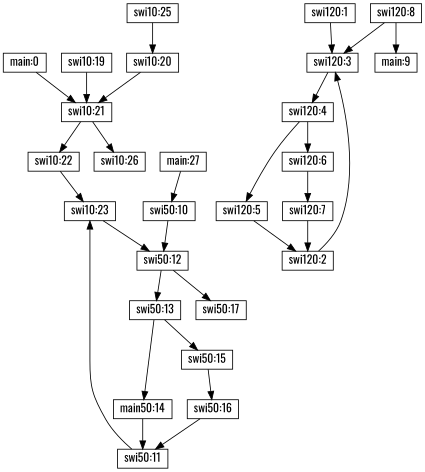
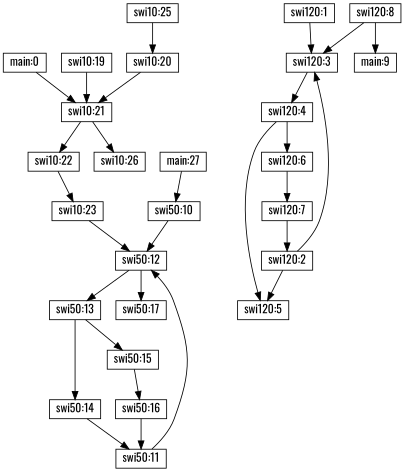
edge "swi120:5" -> "swi120:2": reversed
edge "swi50:11" -> "swi10:23": now "swi50:11" -> "swi50:12"
node "main50:14": label "main50:14" -> "swi50:14"
